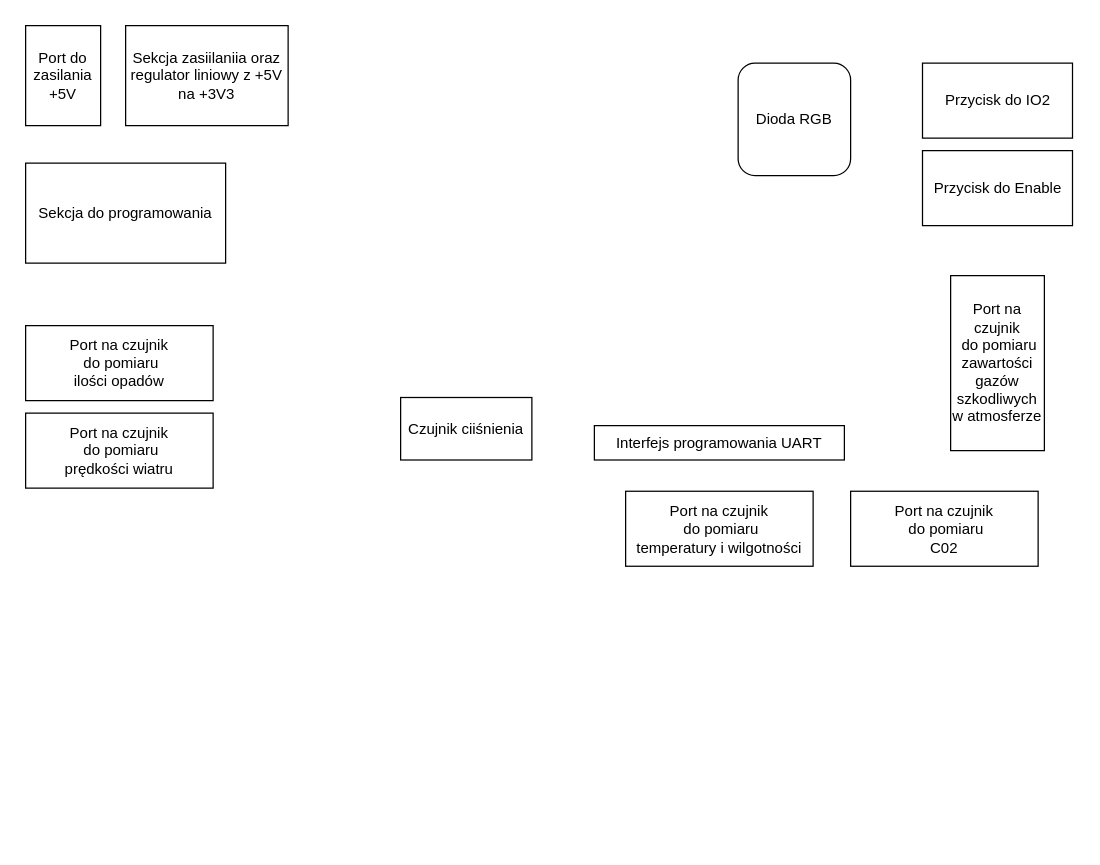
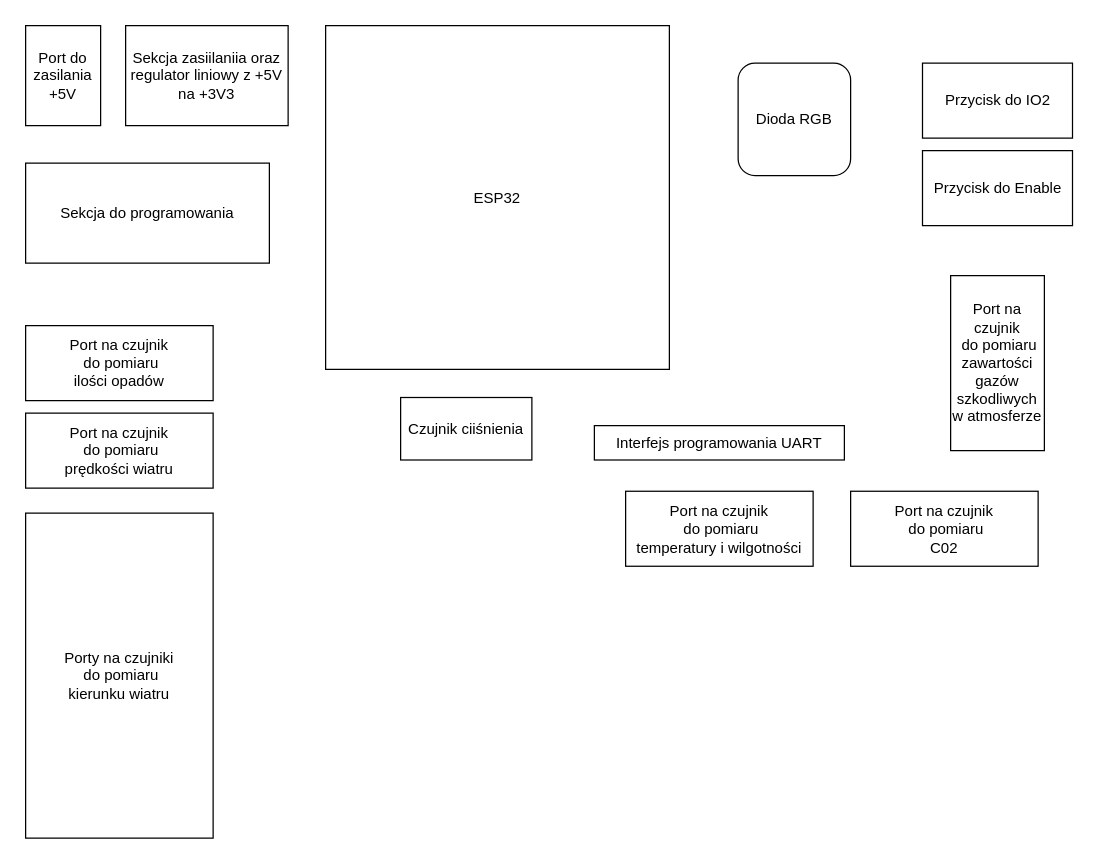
node "ESP32": added
node "Sekcja do programowania": size 200x100 -> 244x100
node "Porty na czujniki do pomiaru kierunku wiatru": added
